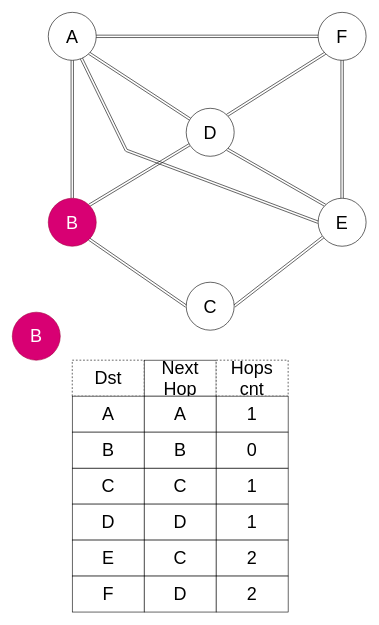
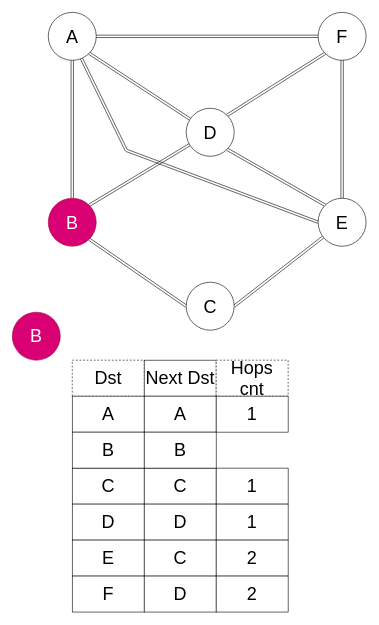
node "Next Hop": label "Next Hop" -> "Next Dst"
node "0": removed
